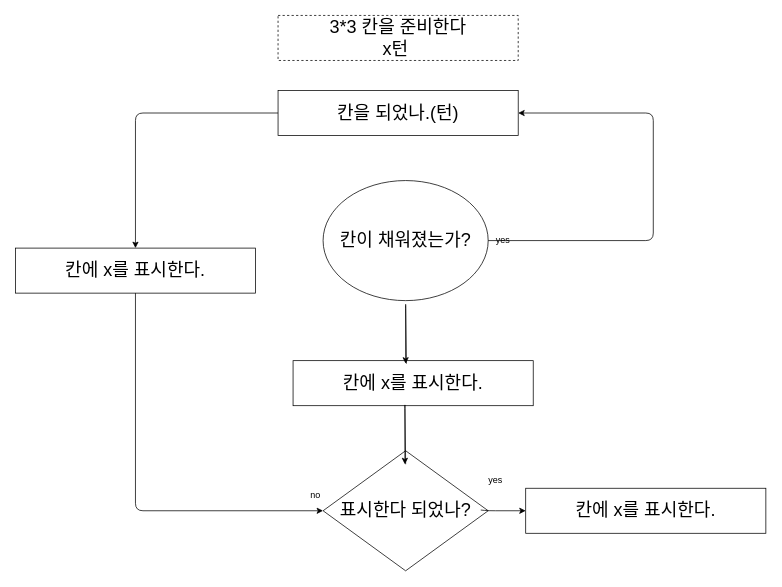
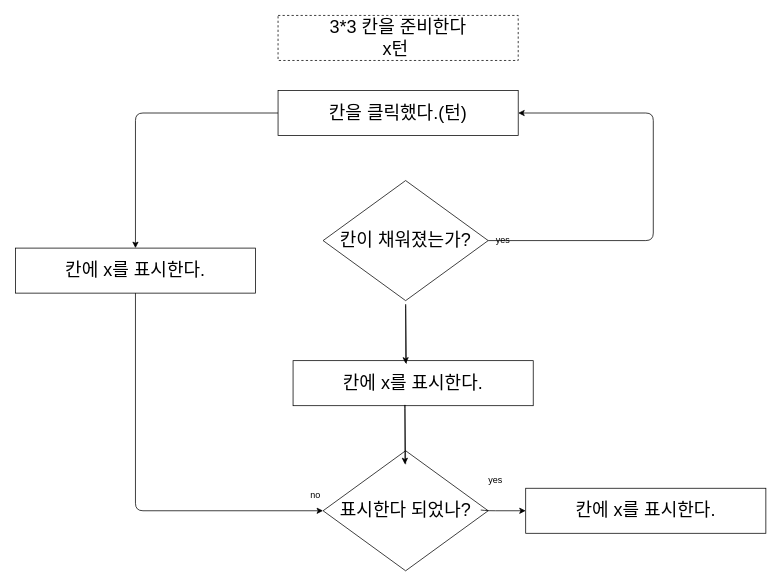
node "칸을 되었나.(턴)": label "칸을 되었나.(턴)" -> "칸을 클릭했다.(턴)"
node "칸이 채워졌는가?": shape ellipse -> diamond
